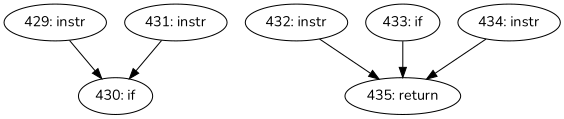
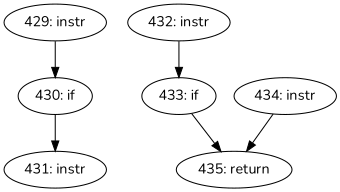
edge "431: instr" -> "430: if": reversed
edge "432: instr" -> "435: return": now "432: instr" -> "433: if"
